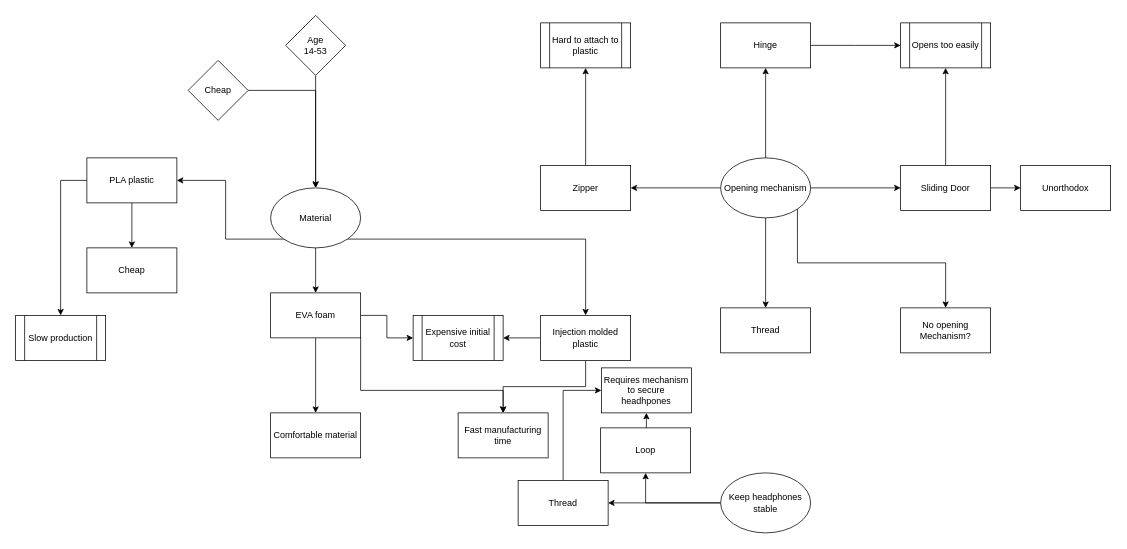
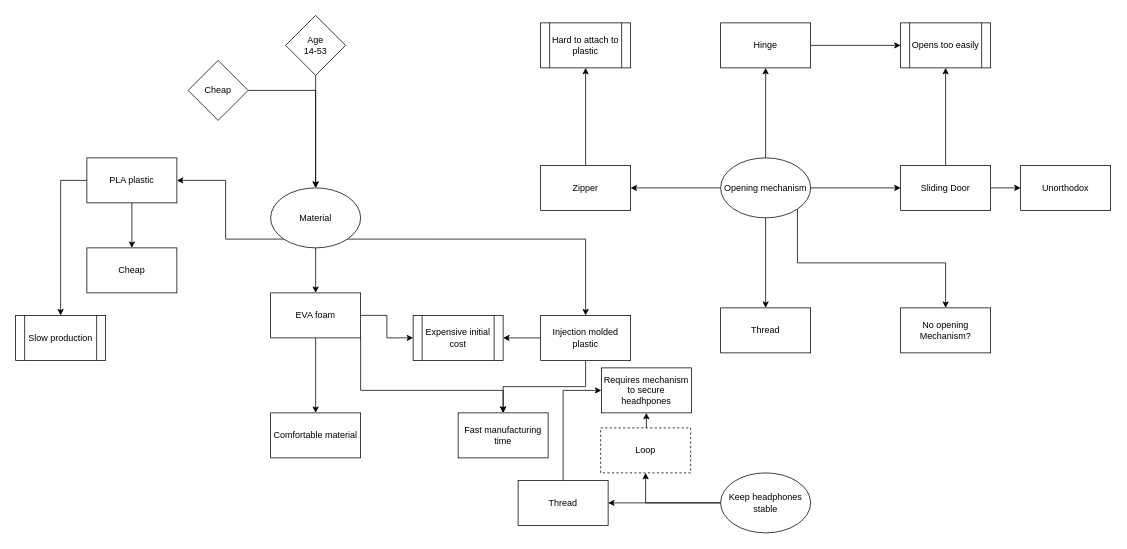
node "Loop": style solid -> dashed
